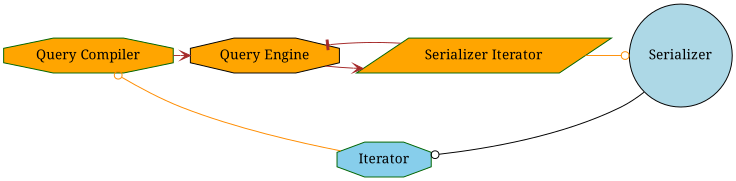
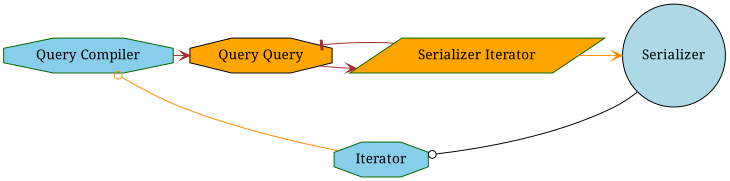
node "Query Compiler": fillcolor orange -> skyblue
node "Query Engine": label "Query Engine" -> "Query Query"
edge "Serializer Iterator" -> "Serializer": arrowhead odot -> vee
